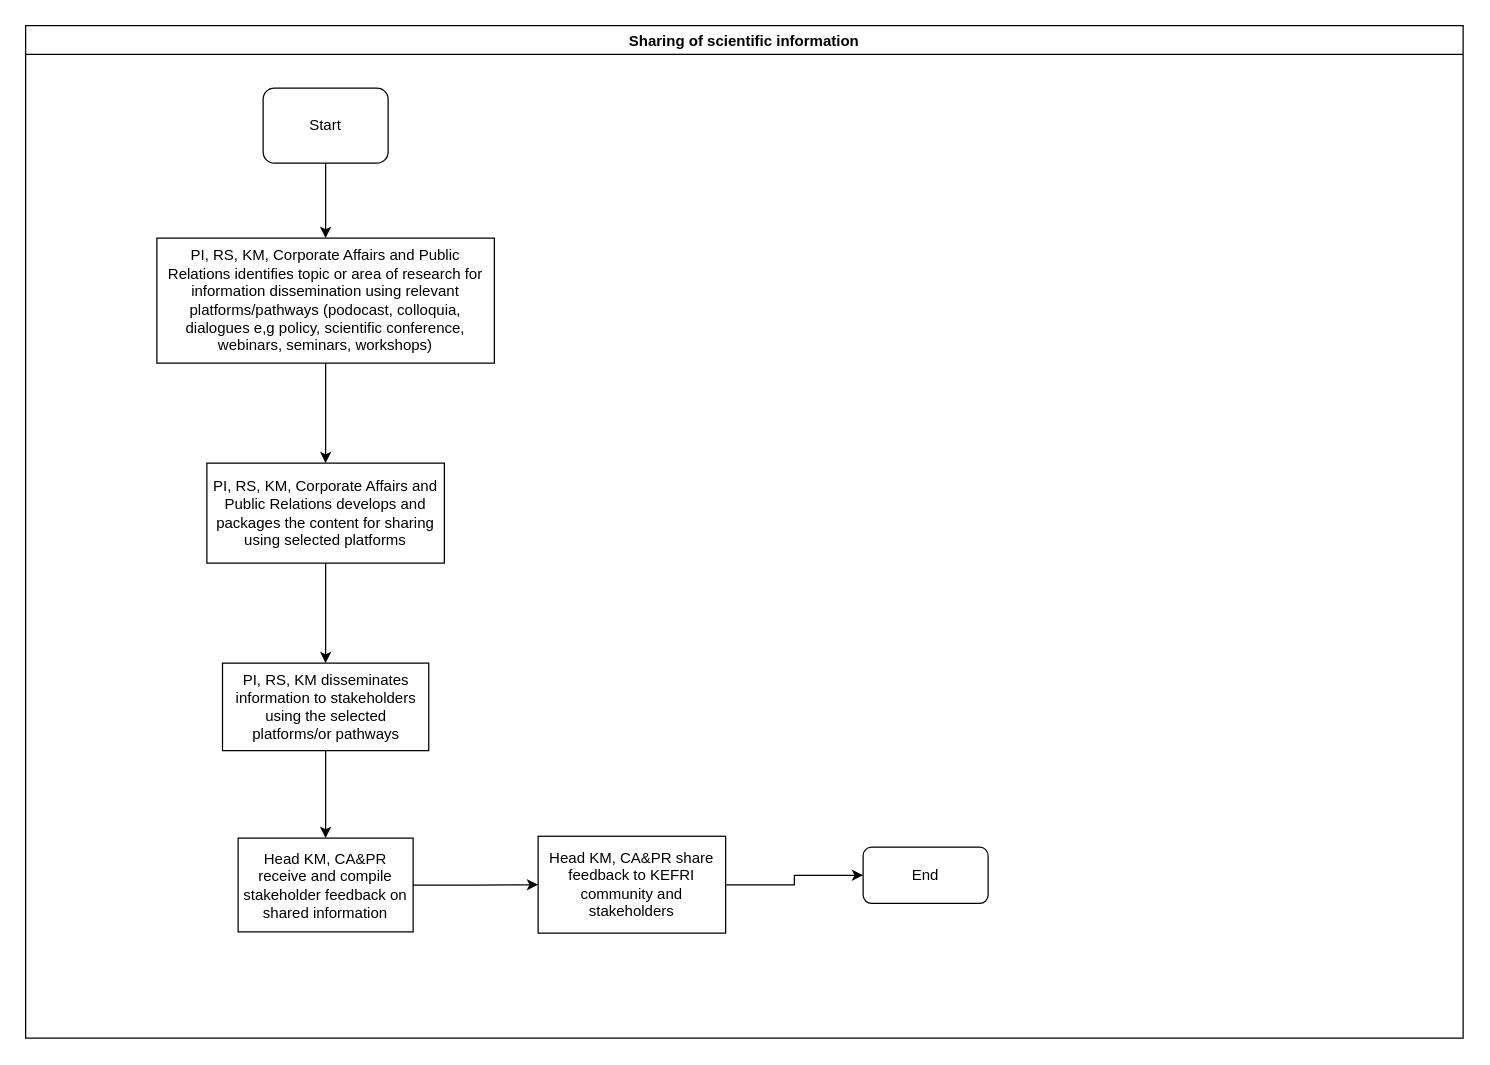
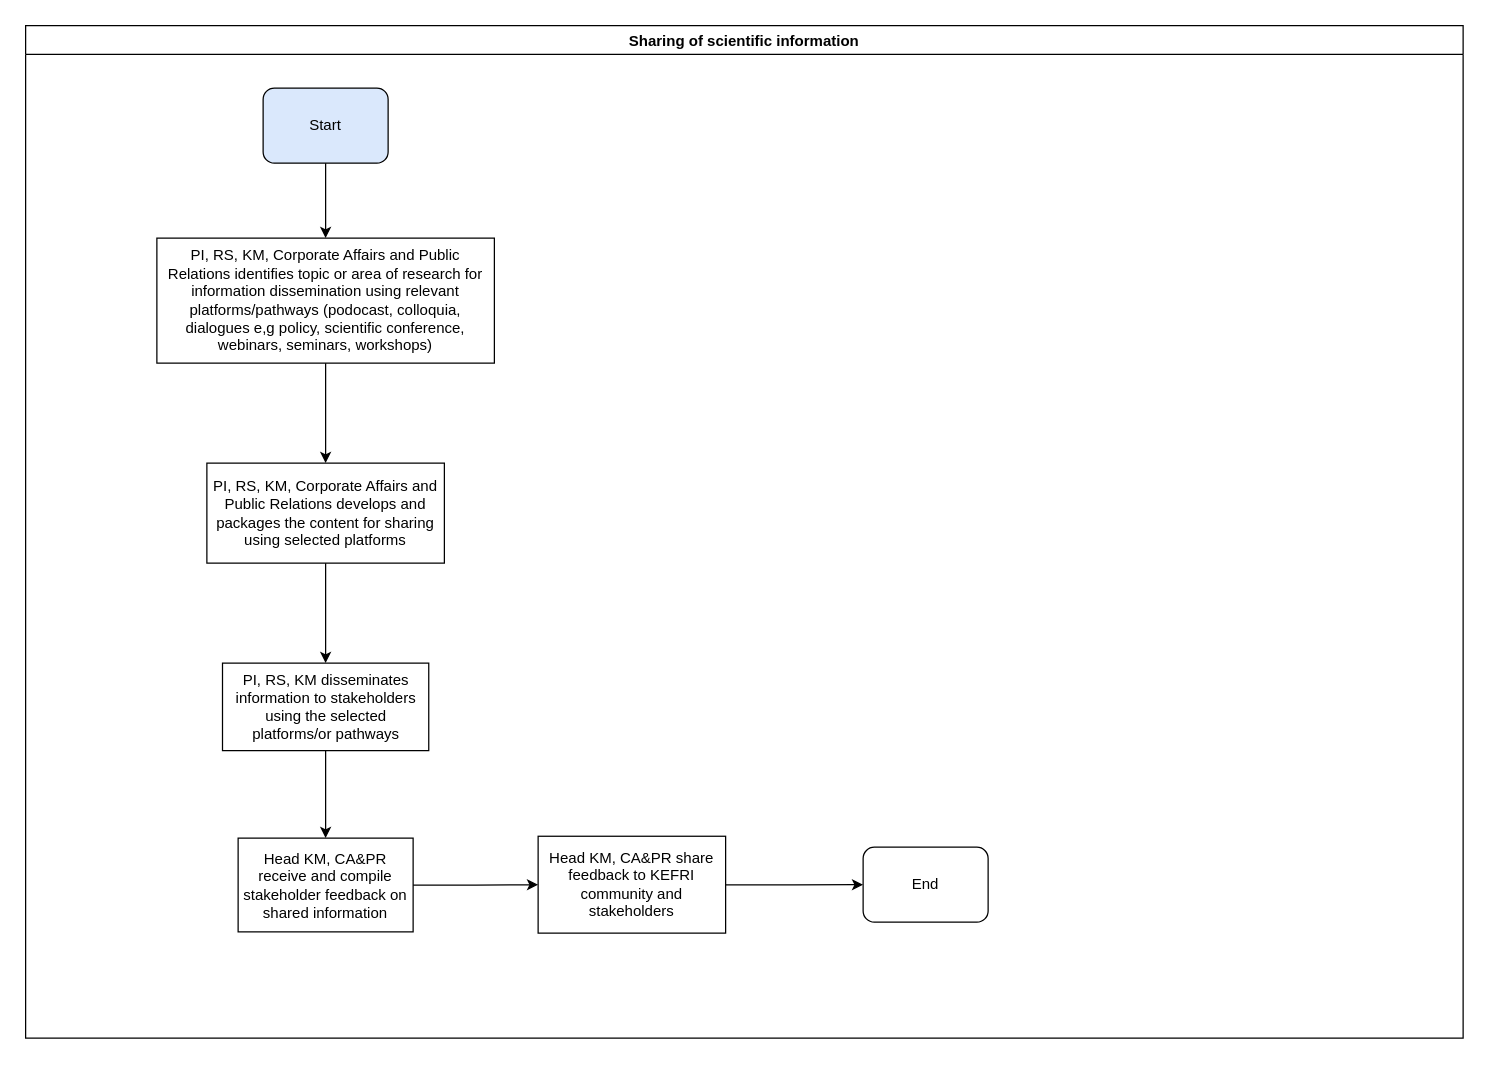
node "Start": fillcolor #ffffff -> #dae8fc
node "End": size 125x56 -> 125x75
